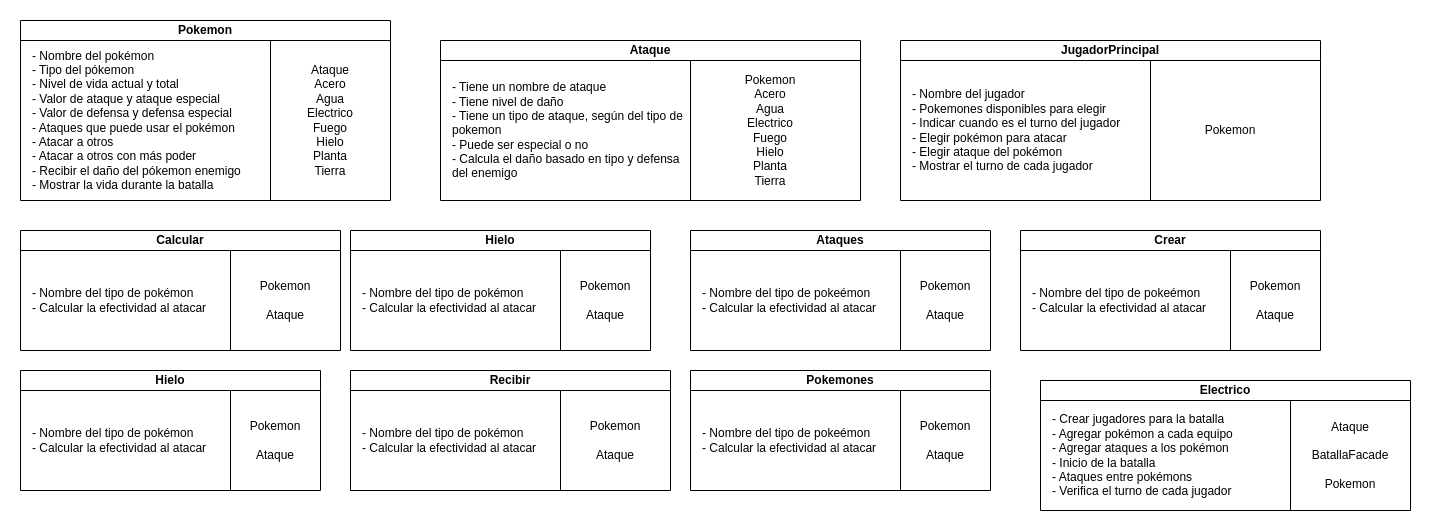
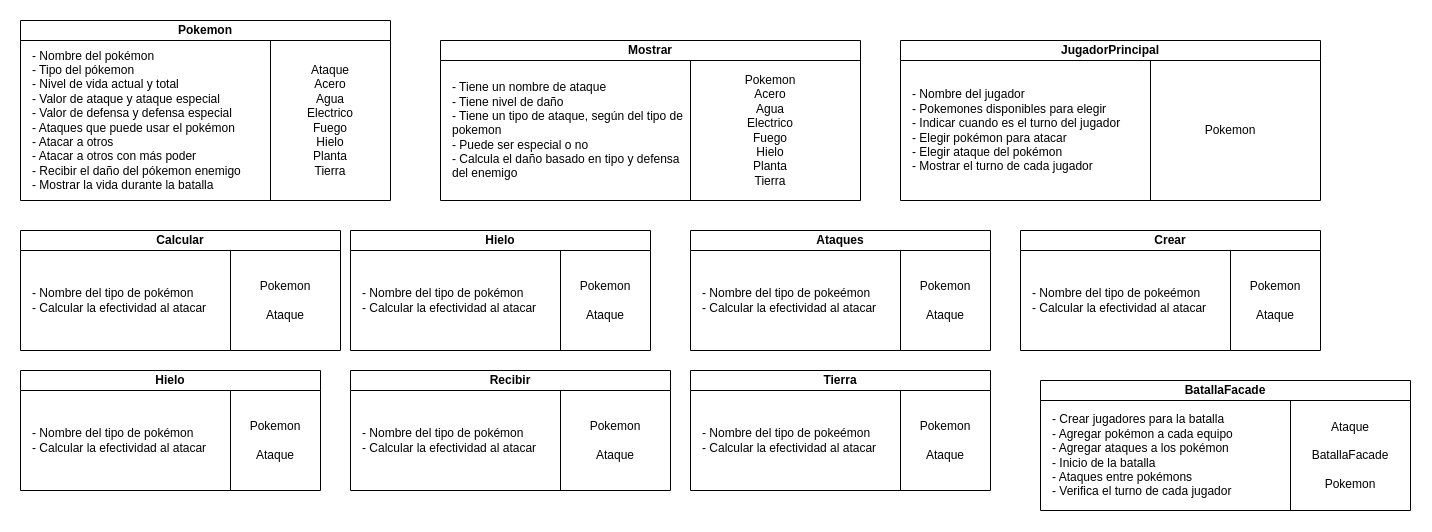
node "Ataque": label "Ataque" -> "Mostrar"
node "Pokemones": label "Pokemones" -> "Tierra"
node "Electrico": label "Electrico" -> "BatallaFacade"
